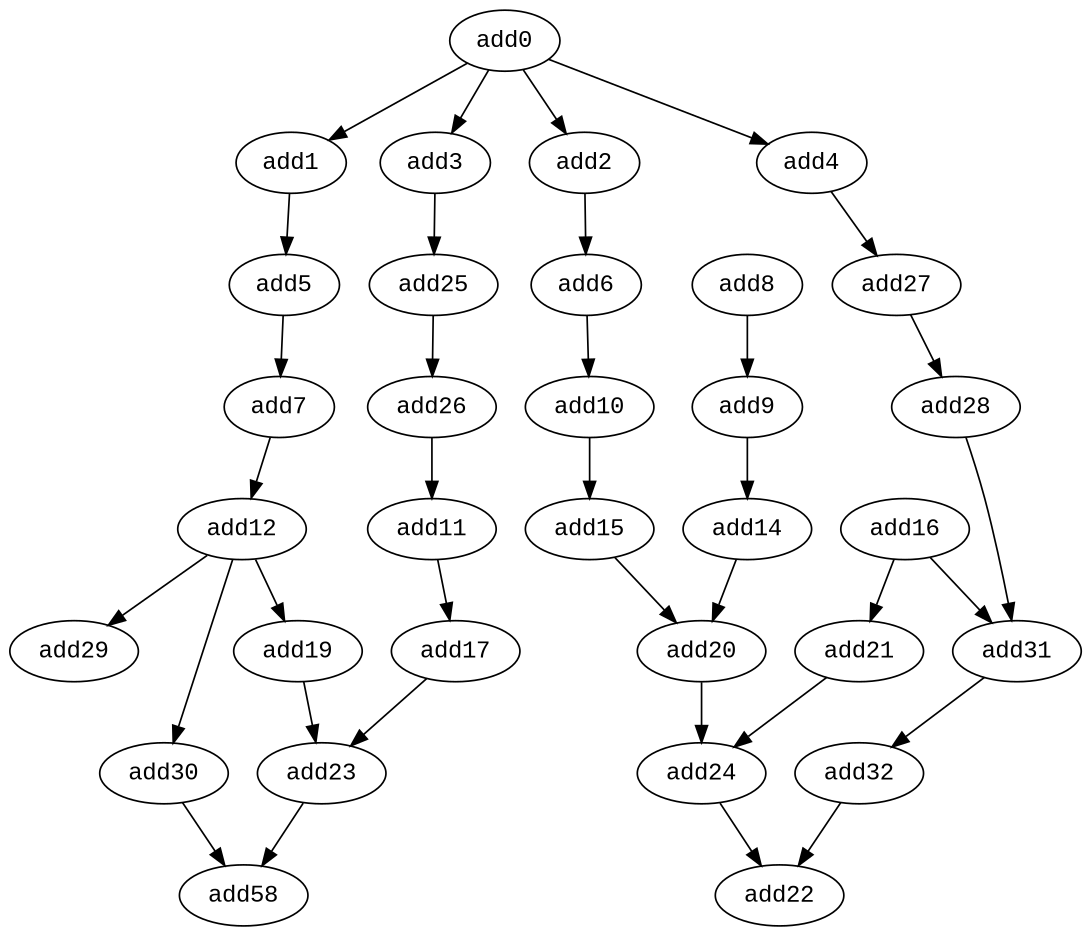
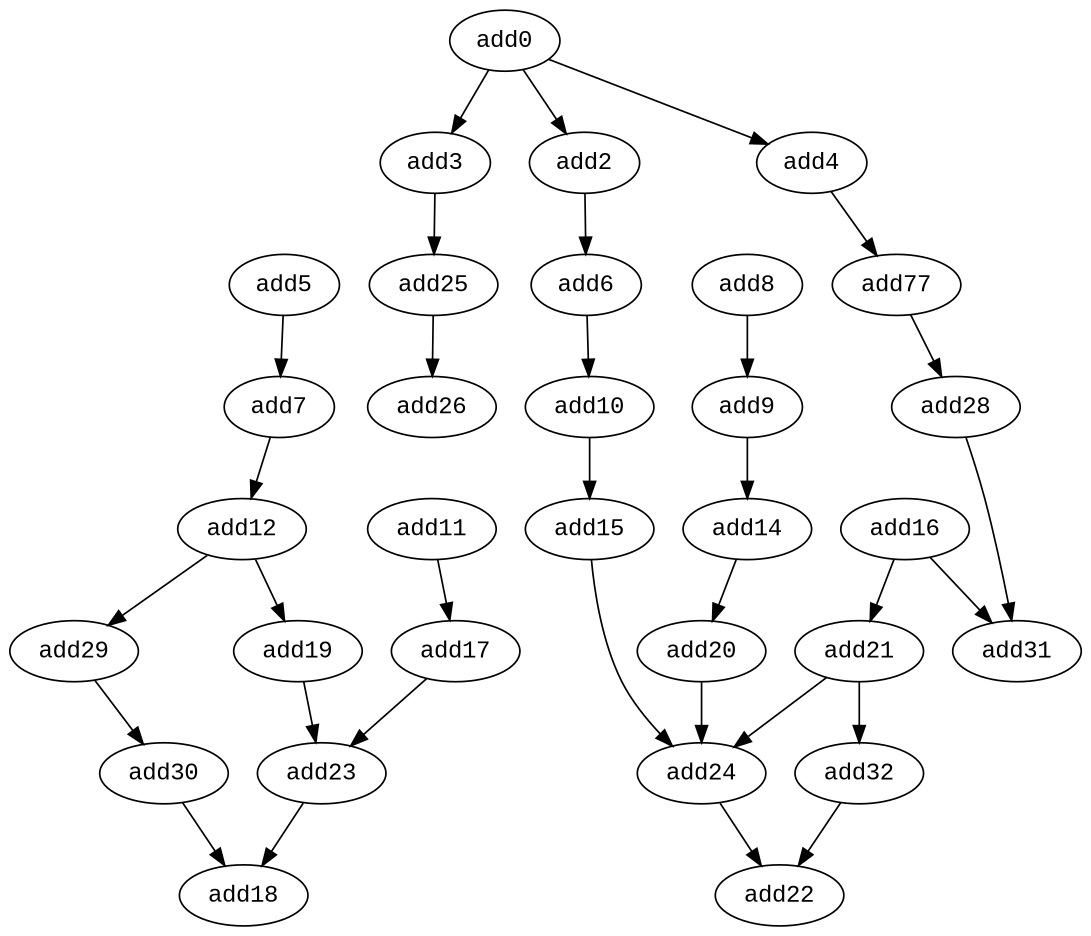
node "add1": removed
node "add27": label "add27" -> "add77"
edge "add26" -> "add11": removed
edge "add15" -> "add20": now "add15" -> "add24"
edge "add12" -> "add30": now "add29" -> "add30"
edge "add31" -> "add32": now "add21" -> "add32"
node "add58": label "add58" -> "add18"
